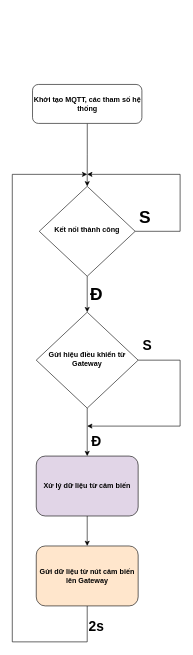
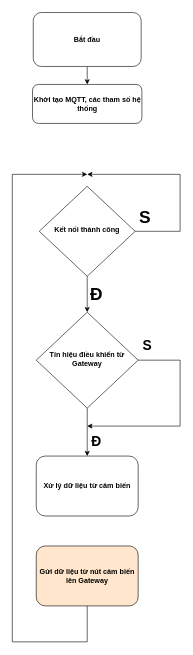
node "Bắt đầu": added
edge "Bắt đầu" -> "Khởi tạo MQTT, các tham số hệ thống": added
edge "Khởi tạo MQTT, các tham số hệ thống" -> "Kết nối thành công": removed
node "Gửi hiệu điều khiển từ Gateway": label "Gửi hiệu điều khiển từ Gateway" -> "Tín hiệu điều khiển từ Gateway"
node "Xử lý dữ liệu từ cảm biến": fillcolor #e1d5e7 -> #ffffff
edge "Xử lý dữ liệu từ cảm biến" -> "Gửi dữ liệu từ nút cảm biến lên Gateway": removed
node "2s": removed
